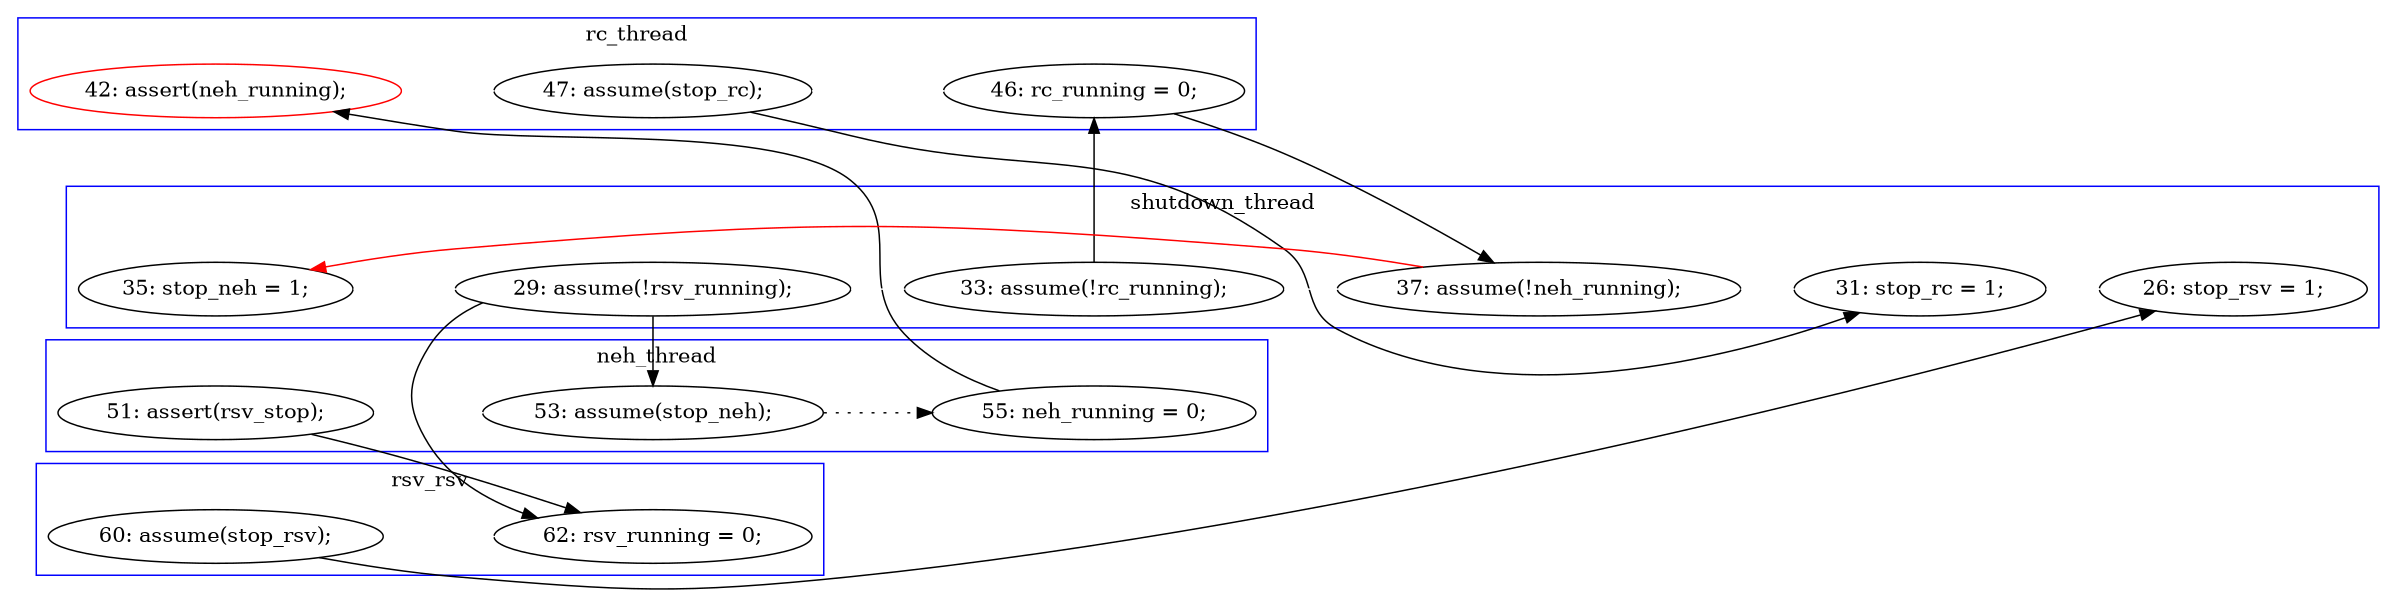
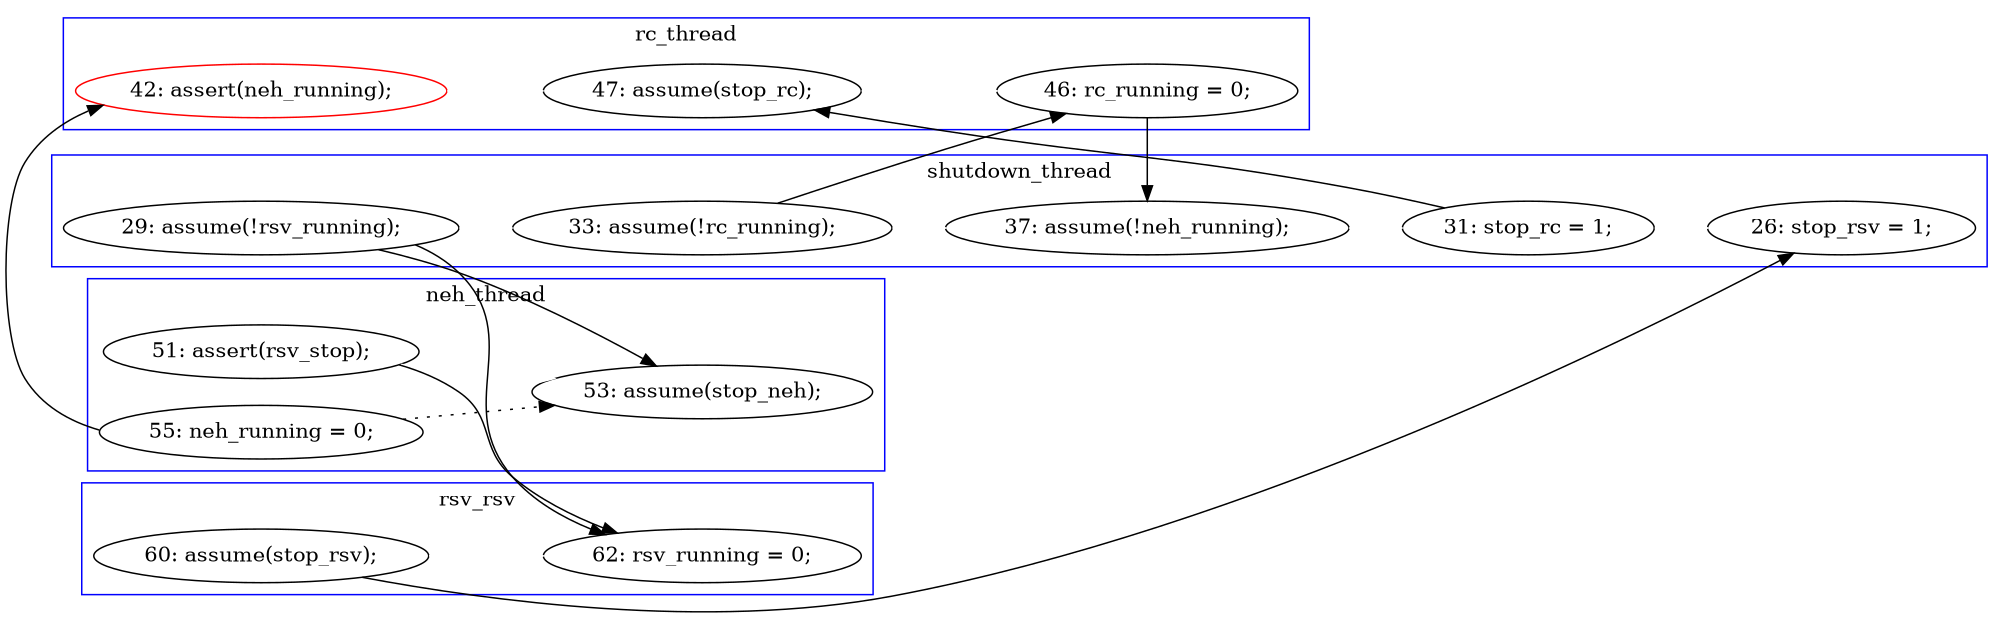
edge "47: assume(stop_rc);" -> "31: stop_rc = 1;": reversed
node "35: stop_neh = 1;": removed
edge "53: assume(stop_neh);" -> "55: neh_running = 0;": reversed
